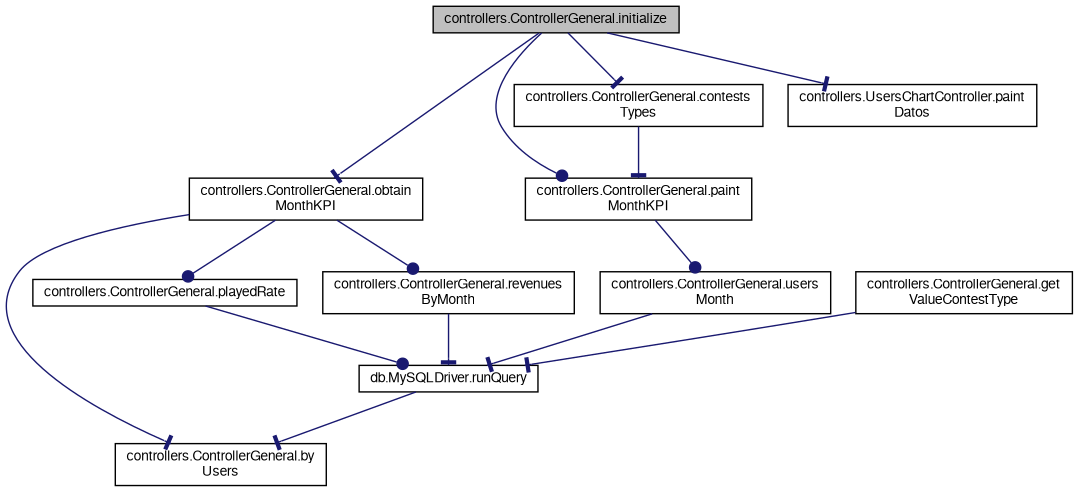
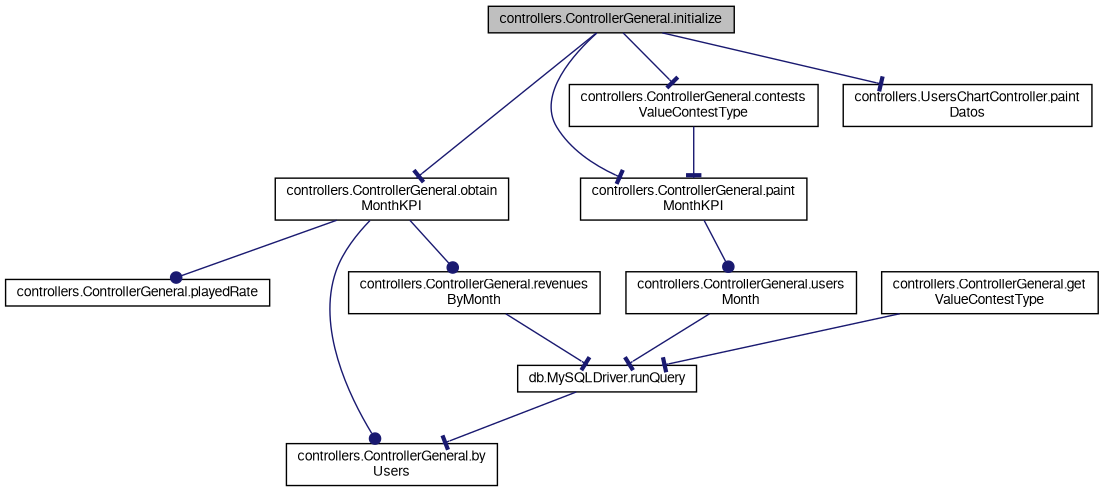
node "controllers.ControllerGeneral.contests Types": label "controllers.ControllerGeneral.contests Types" -> "controllers.ControllerGeneral.contests ValueContestType"
edge "controllers.ControllerGeneral.initialize" -> "controllers.ControllerGeneral.paint MonthKPI": arrowhead dot -> tee
edge "controllers.ControllerGeneral.obtain MonthKPI" -> "controllers.ControllerGeneral.by Users": arrowhead tee -> dot
edge "controllers.ControllerGeneral.playedRate" -> "db.MySQLDriver.runQuery": removed
